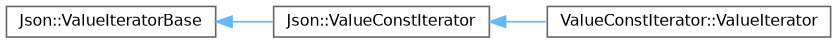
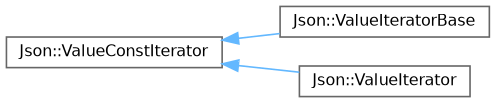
edge "Json::ValueConstIterator" -> "Json::ValueIteratorBase": reversed
node "ValueConstIterator::ValueIterator": label "ValueConstIterator::ValueIterator" -> "Json::ValueIterator"
